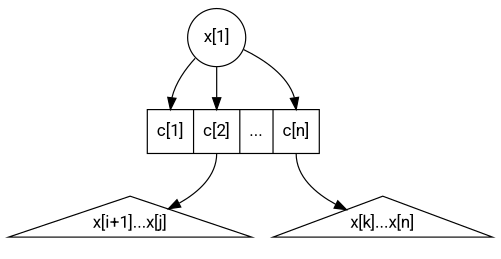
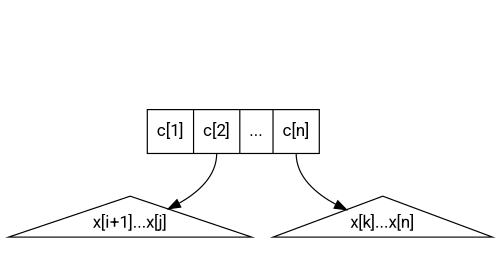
node "x[1]": removed
